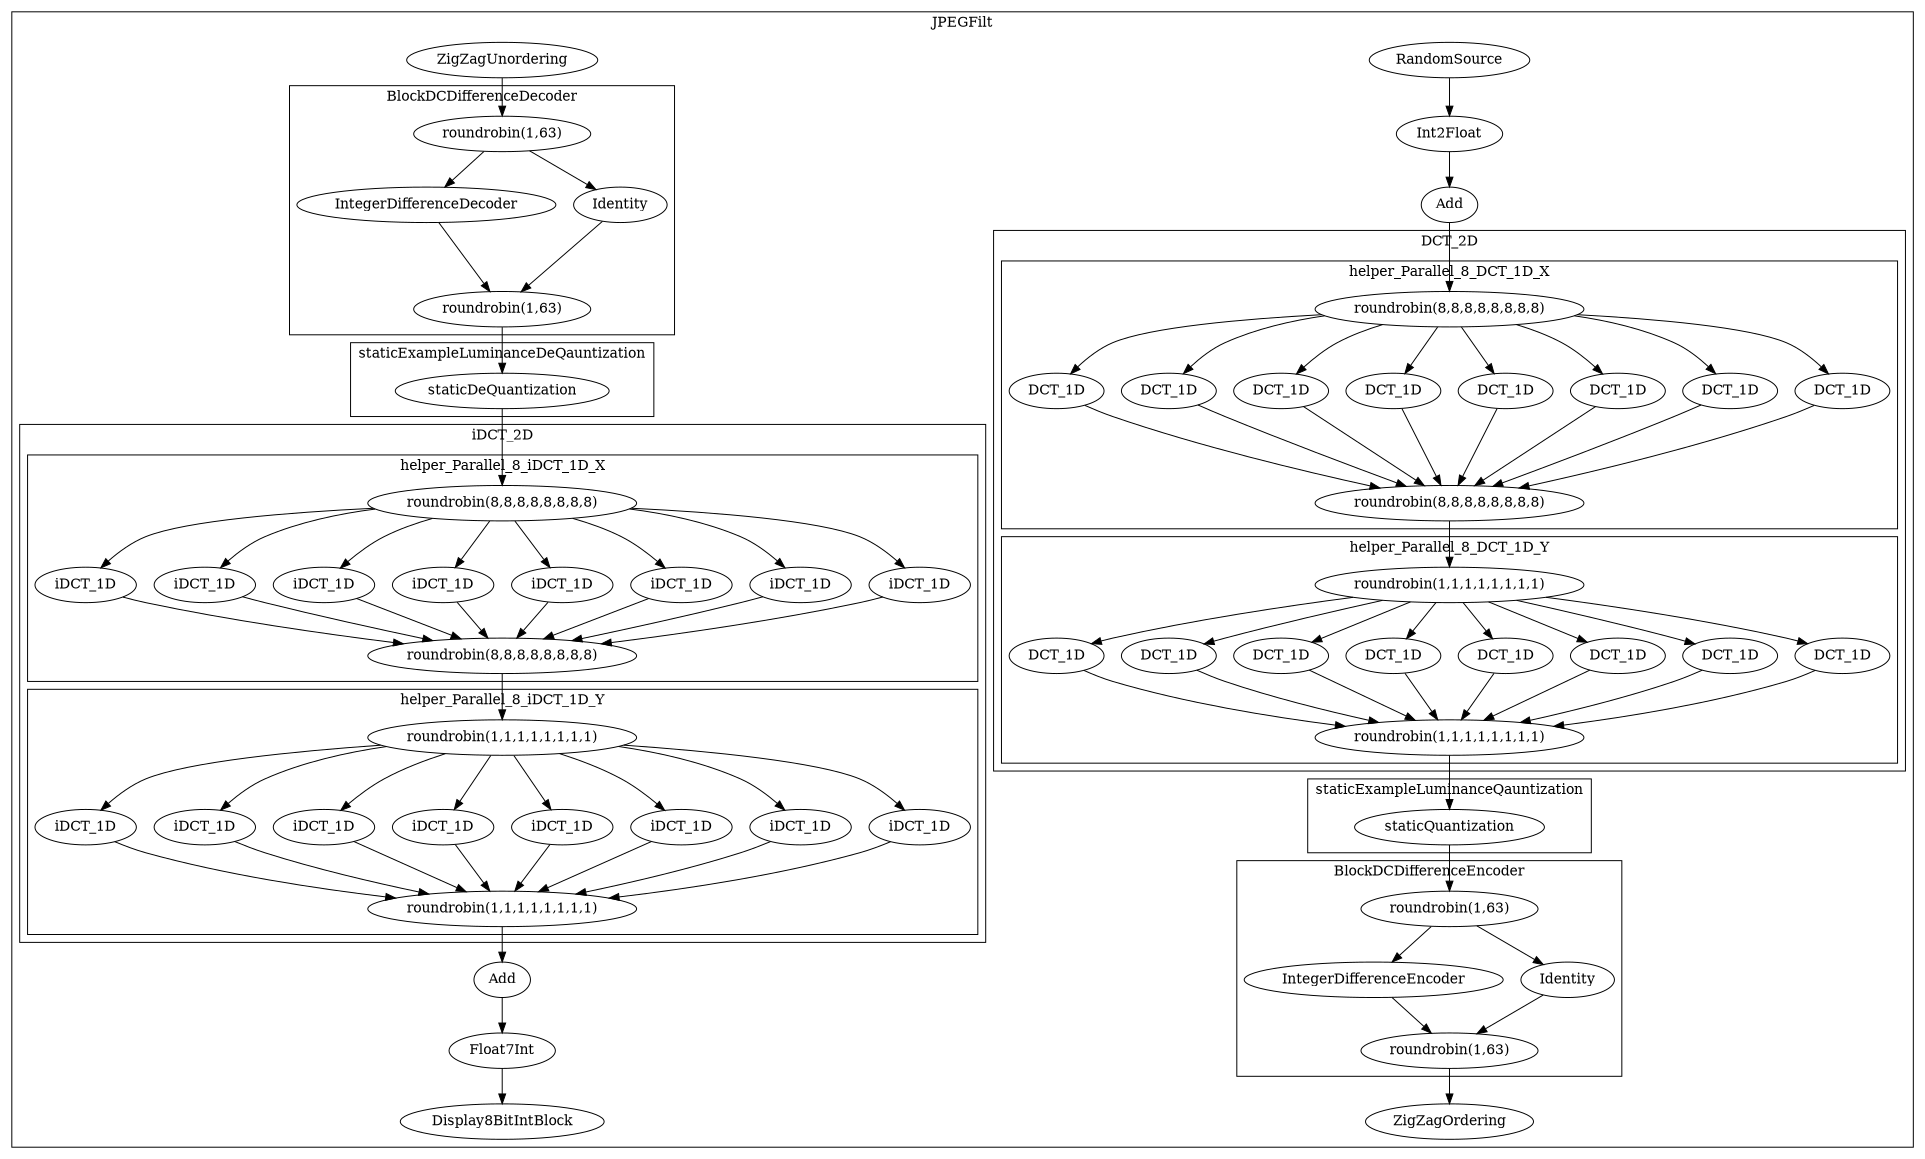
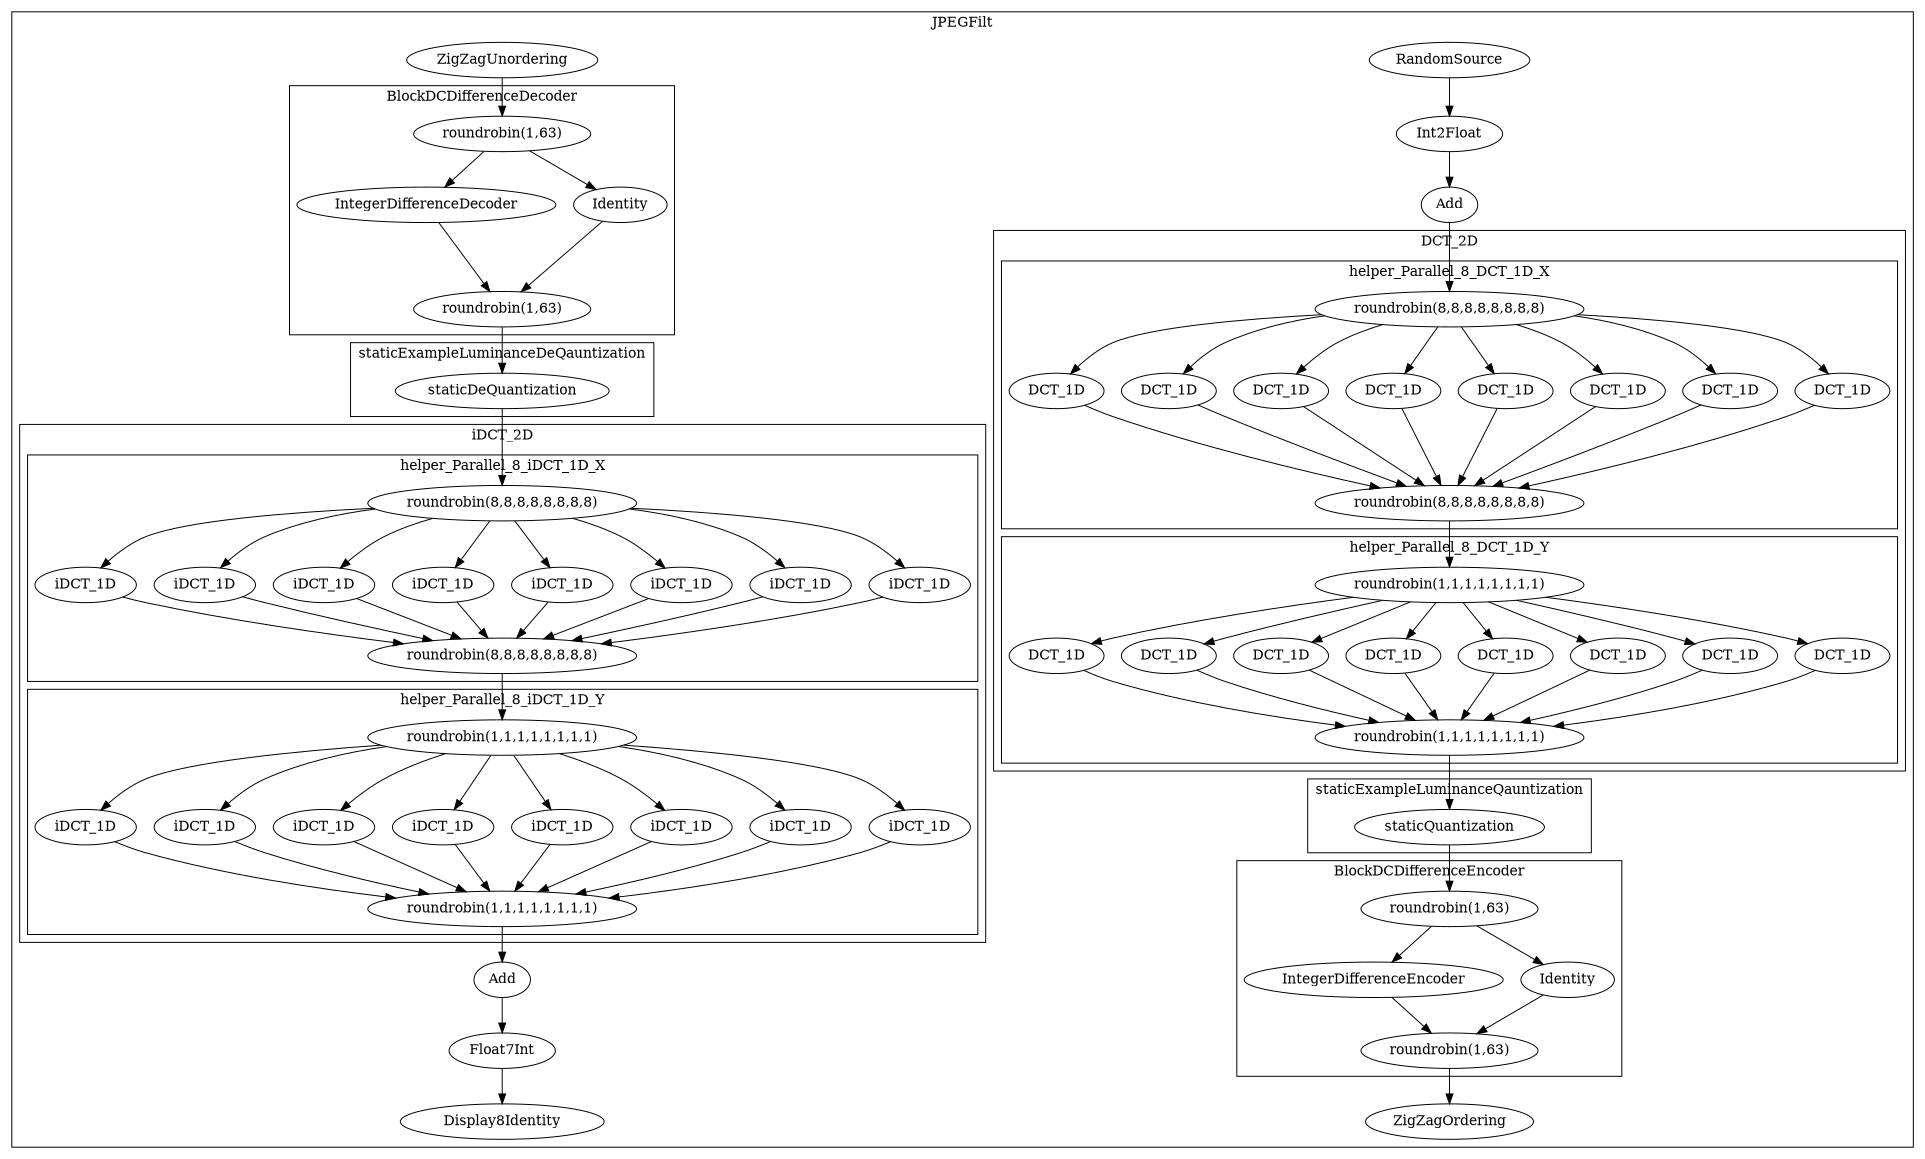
node "Display8BitIntBlock": label "Display8BitIntBlock" -> "Display8Identity"
